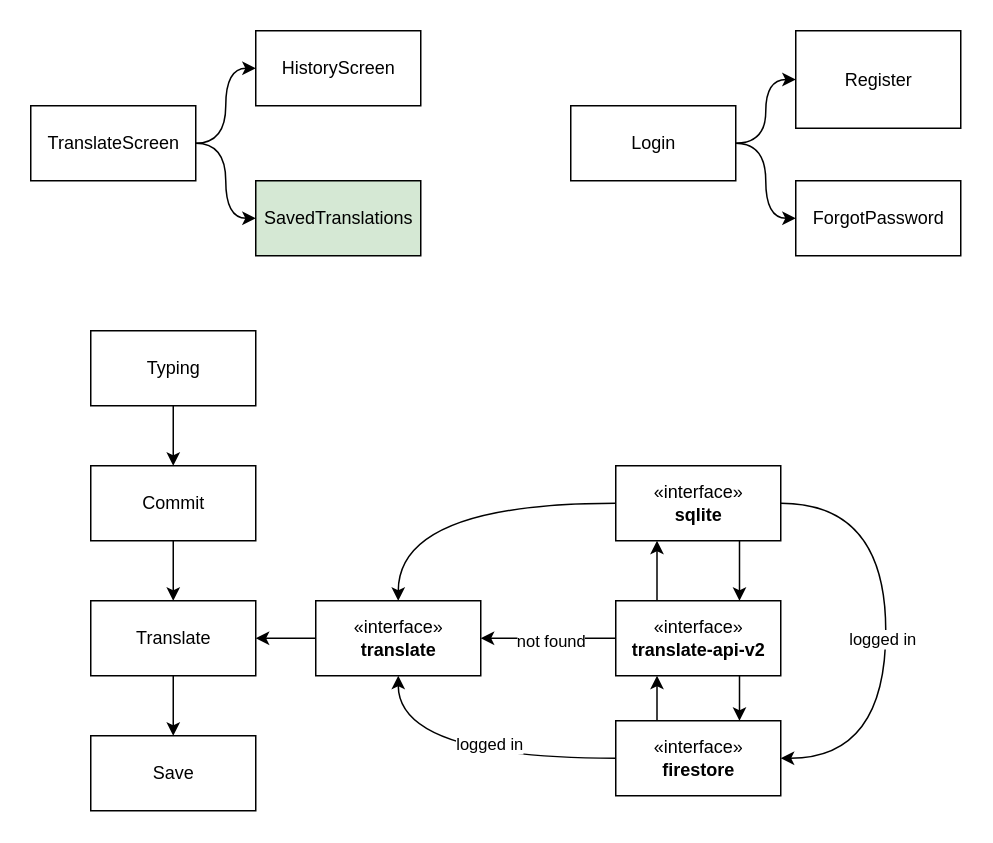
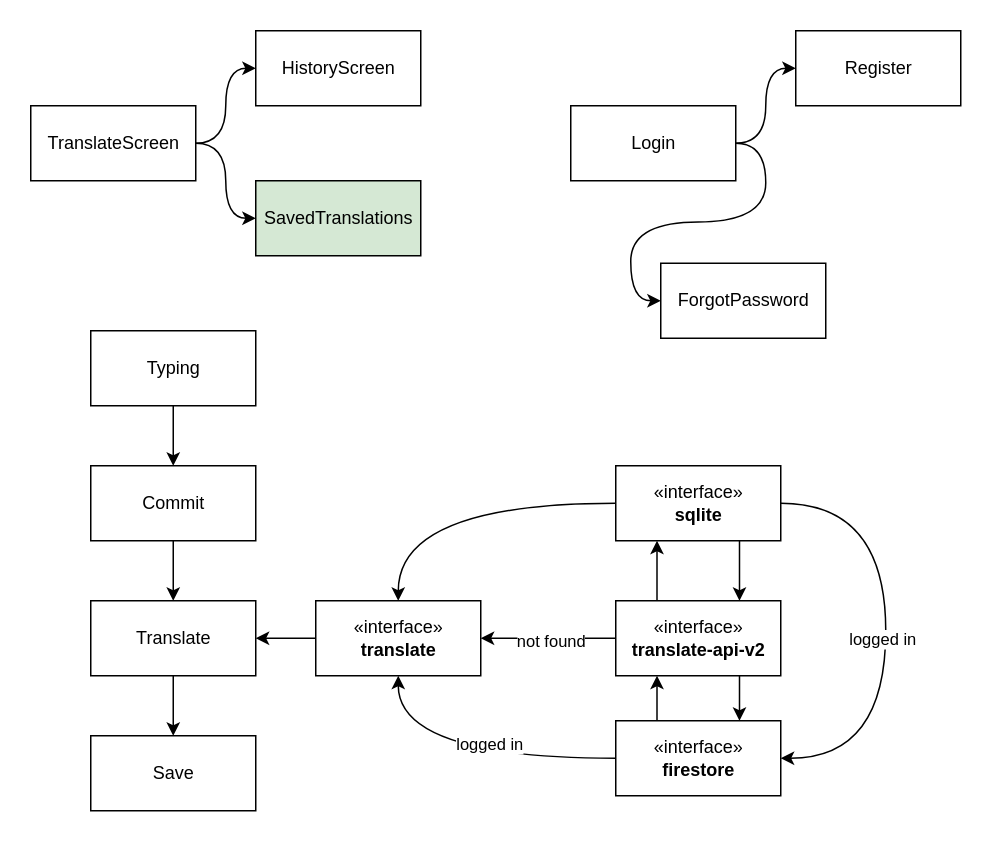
node "Register": size 165x98 -> 165x75
node "ForgotPassword": moved (878, 218) -> (743, 301)
